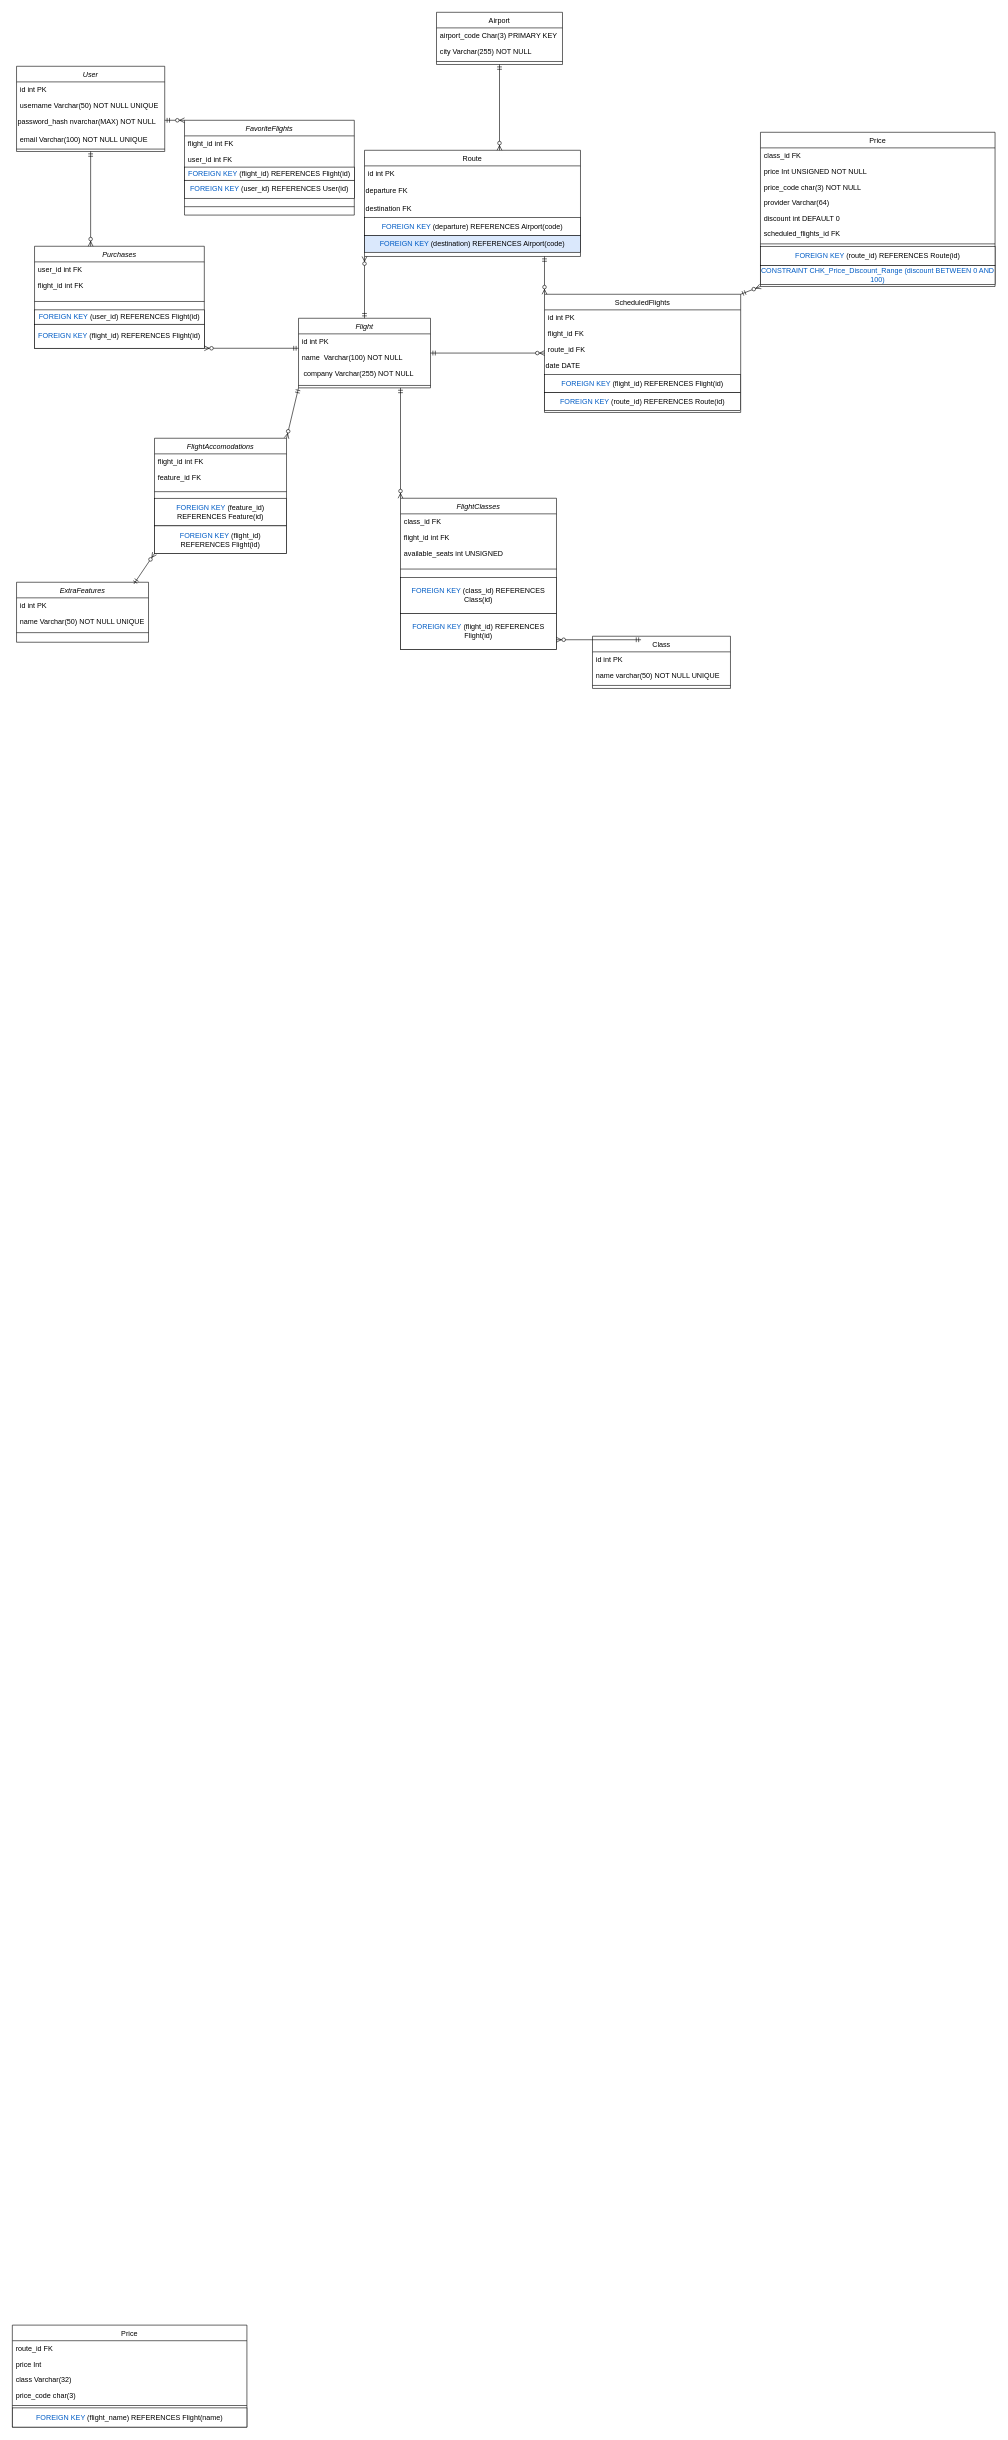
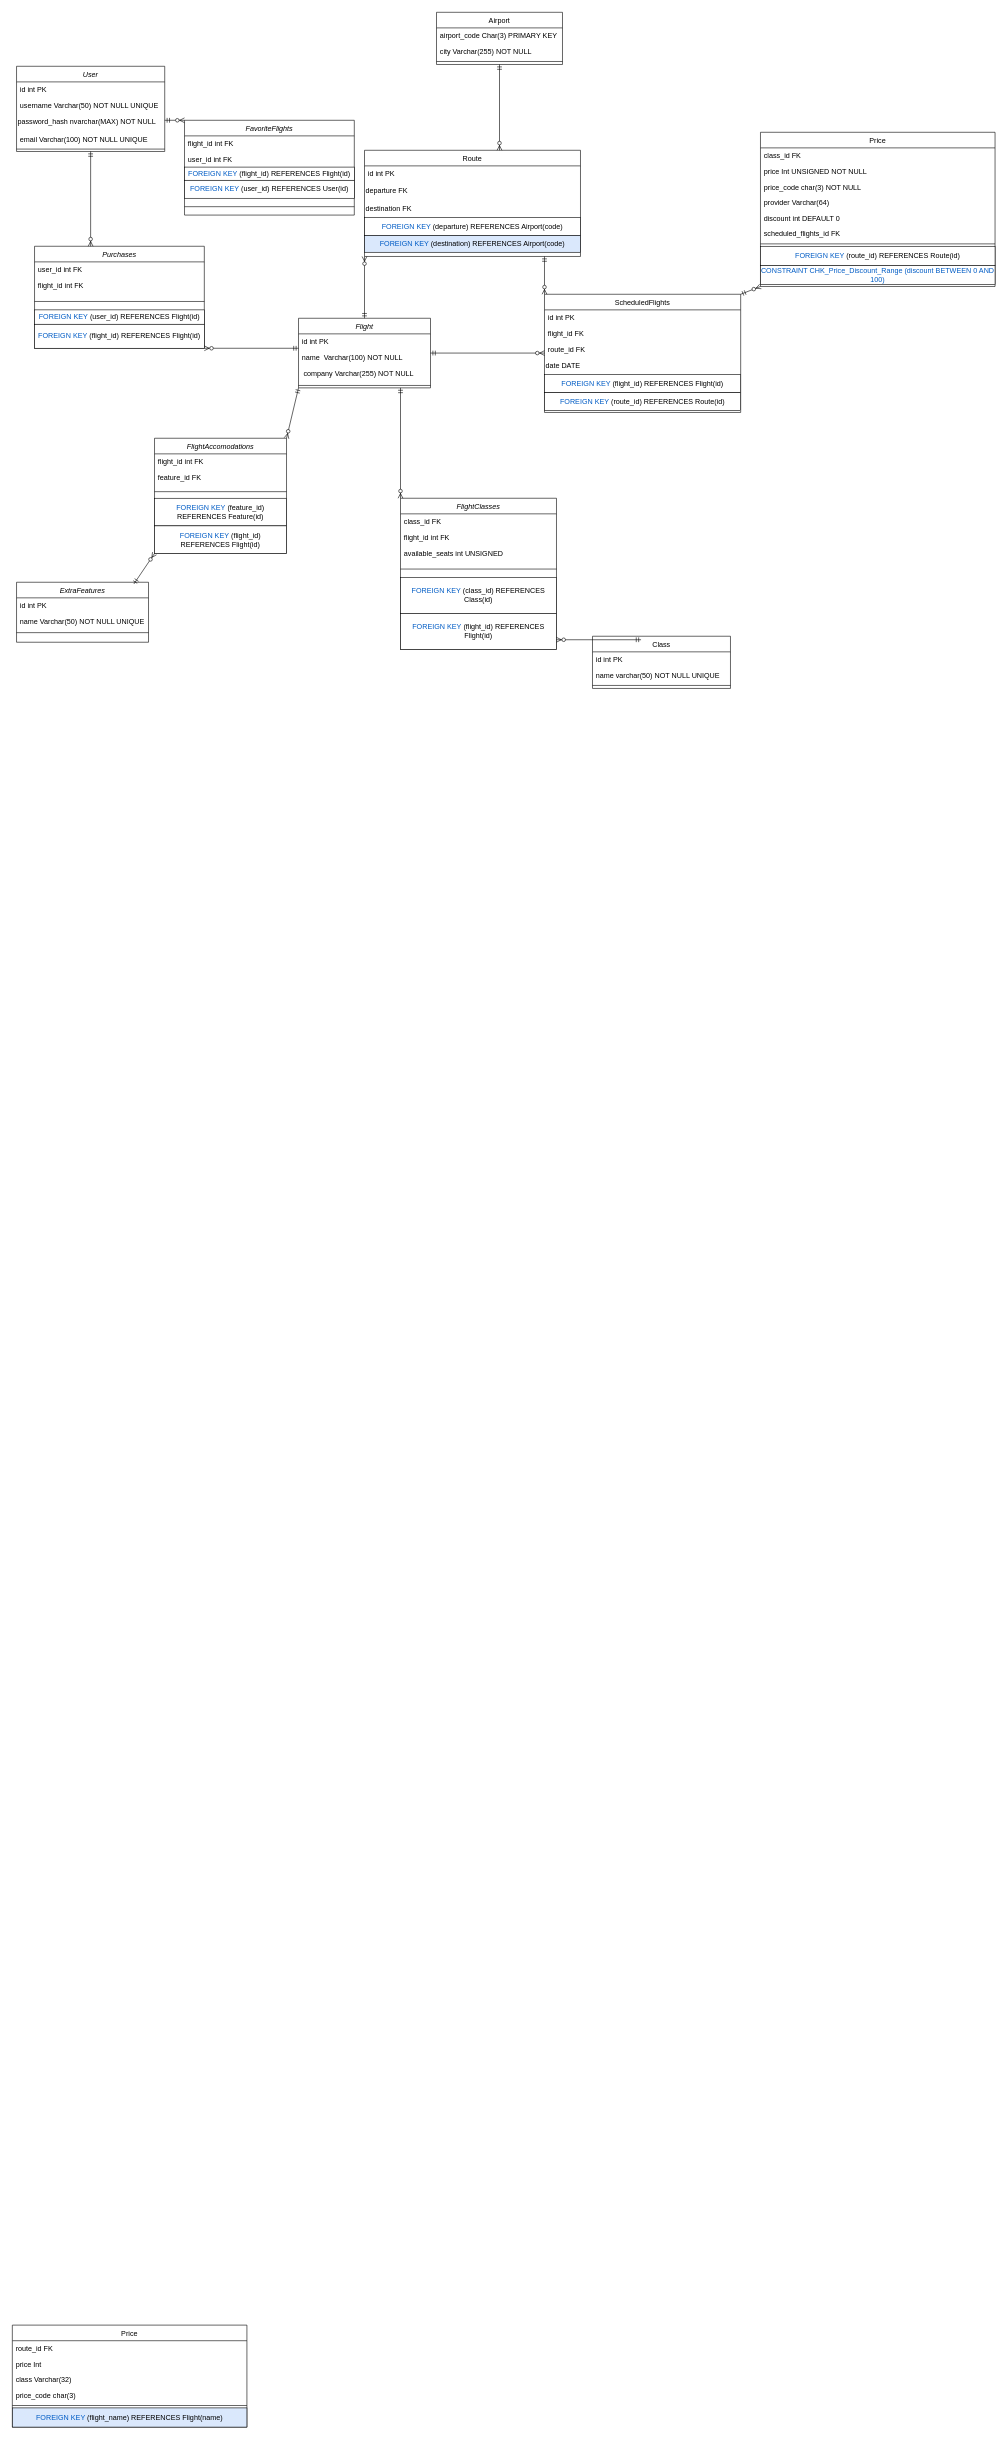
node "FOREIGN KEY (flight_name) REFERENCES Flight(name)": fillcolor #ffffff -> #dae8fc
